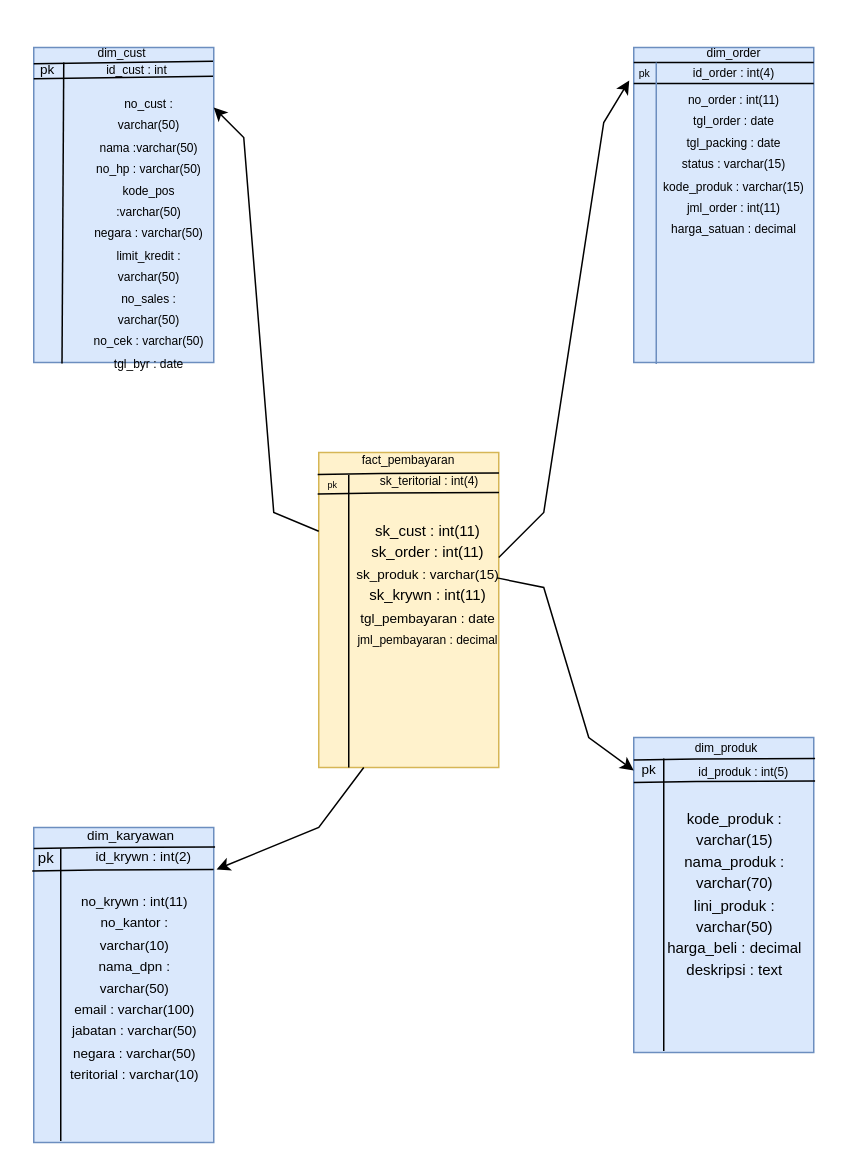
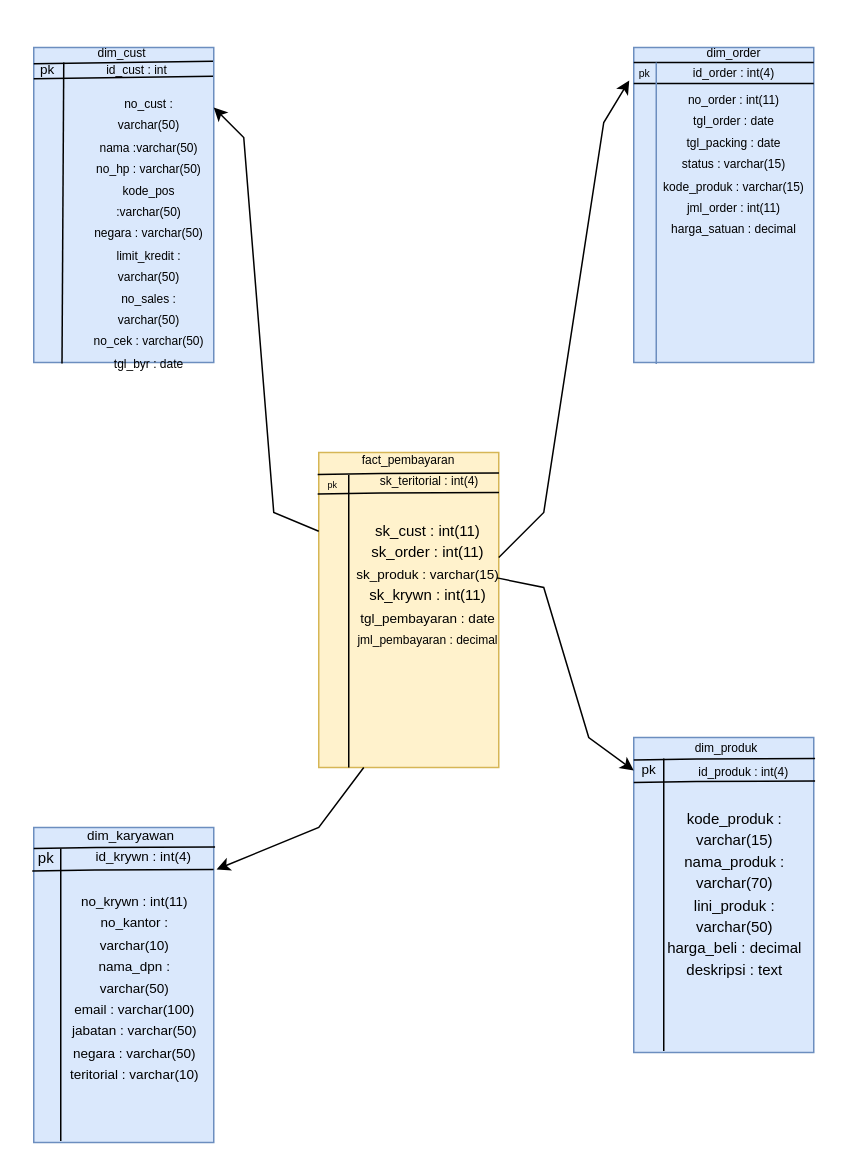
node "id_produk : int(5)": label "id_produk : int(5)" -> "id_produk : int(4)"
node "id_krywn : int(2)": label "id_krywn : int(2)" -> "id_krywn : int(4)"
